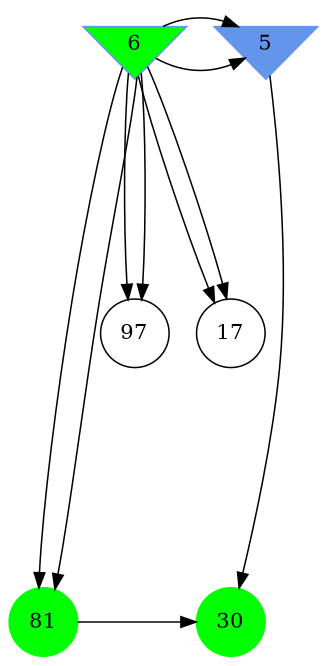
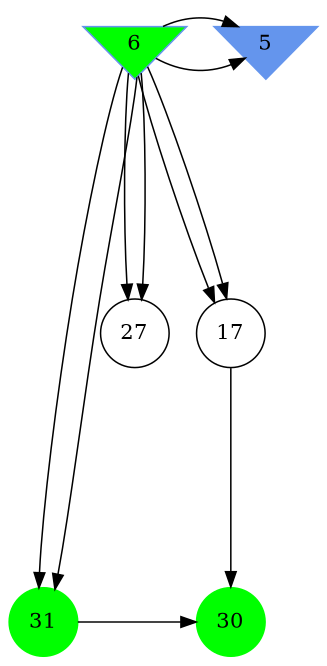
edge "5" -> "30": now "17" -> "30"
node "97": label "97" -> "27"
node "81": label "81" -> "31"
